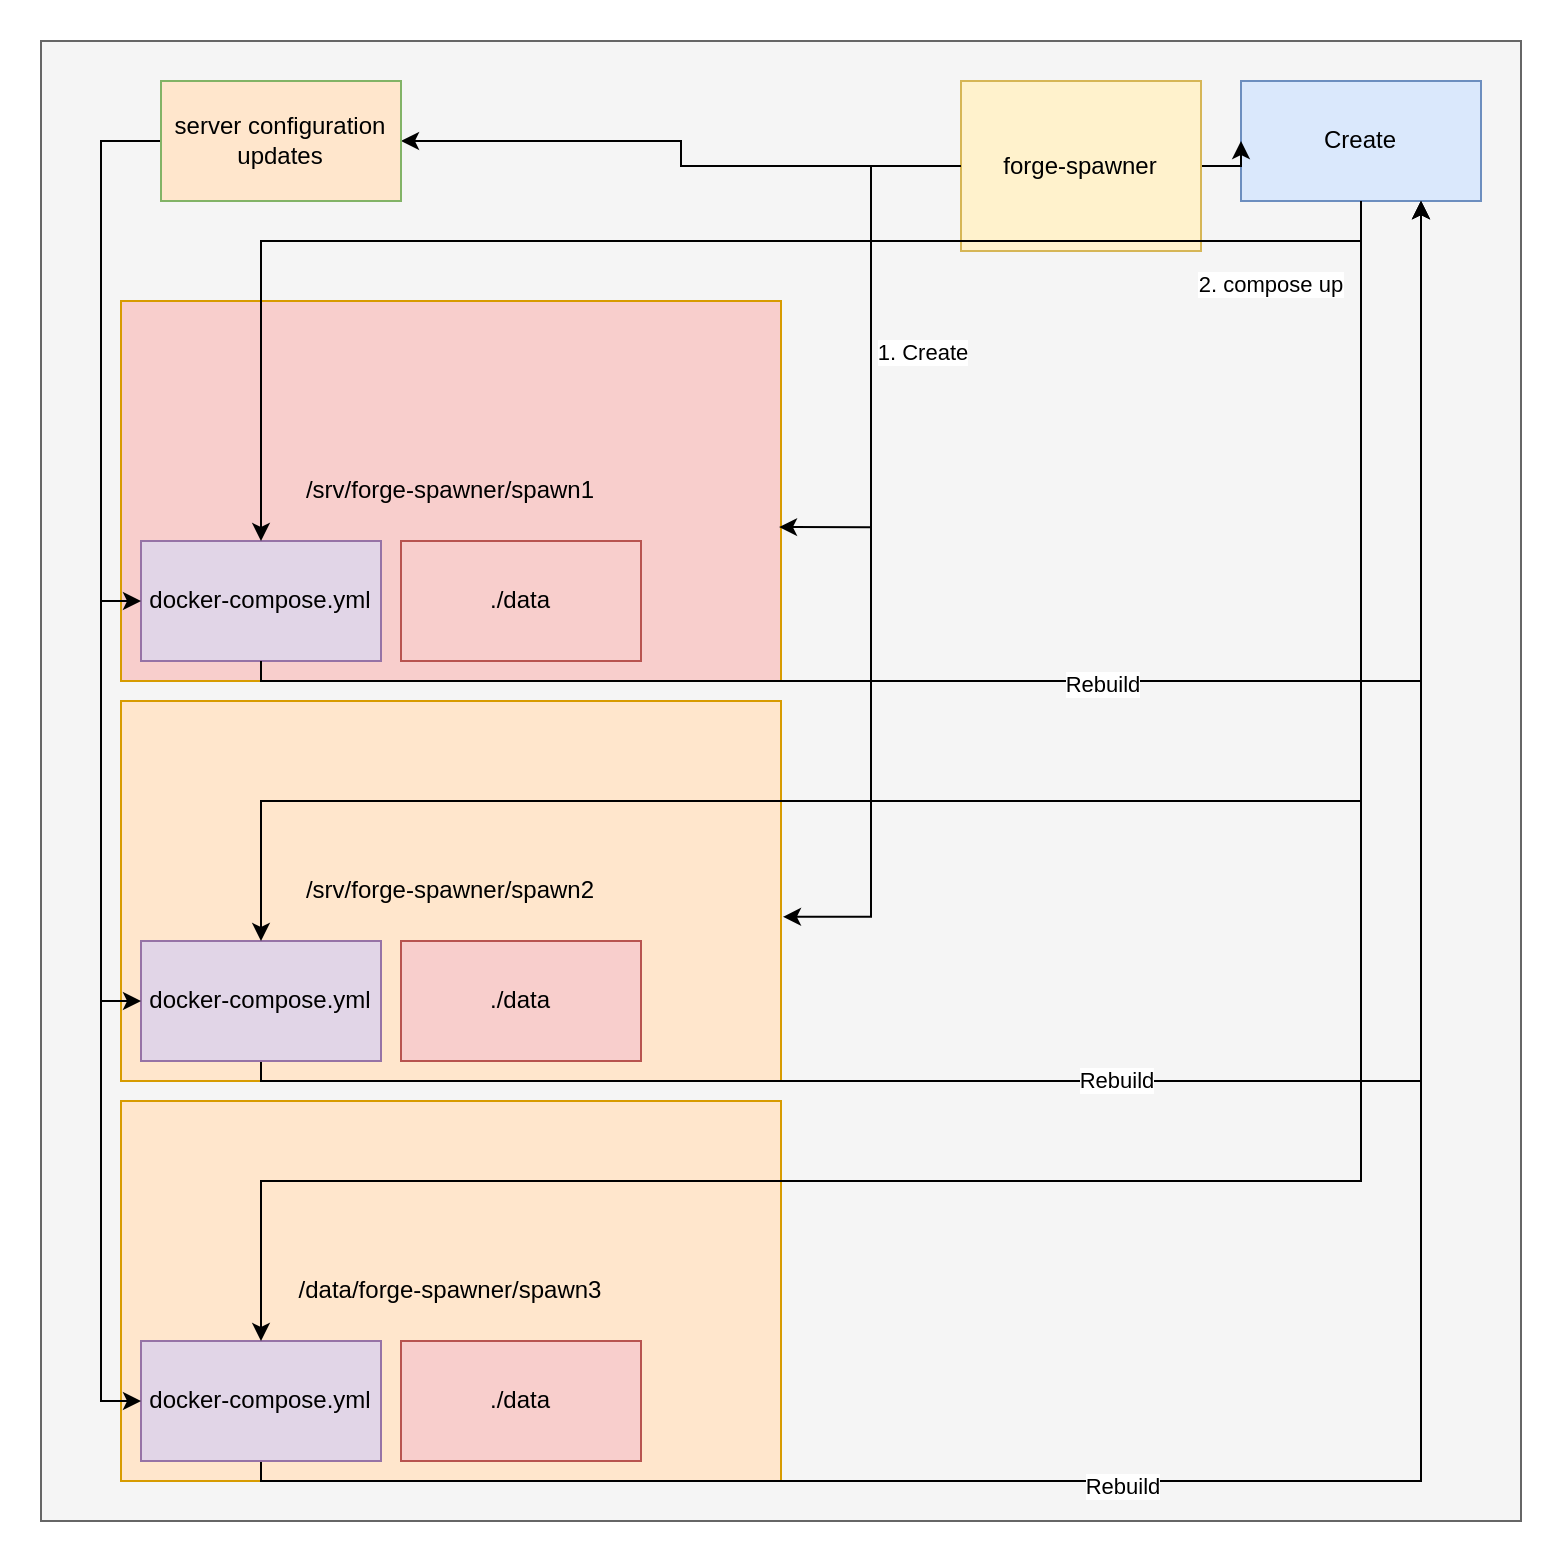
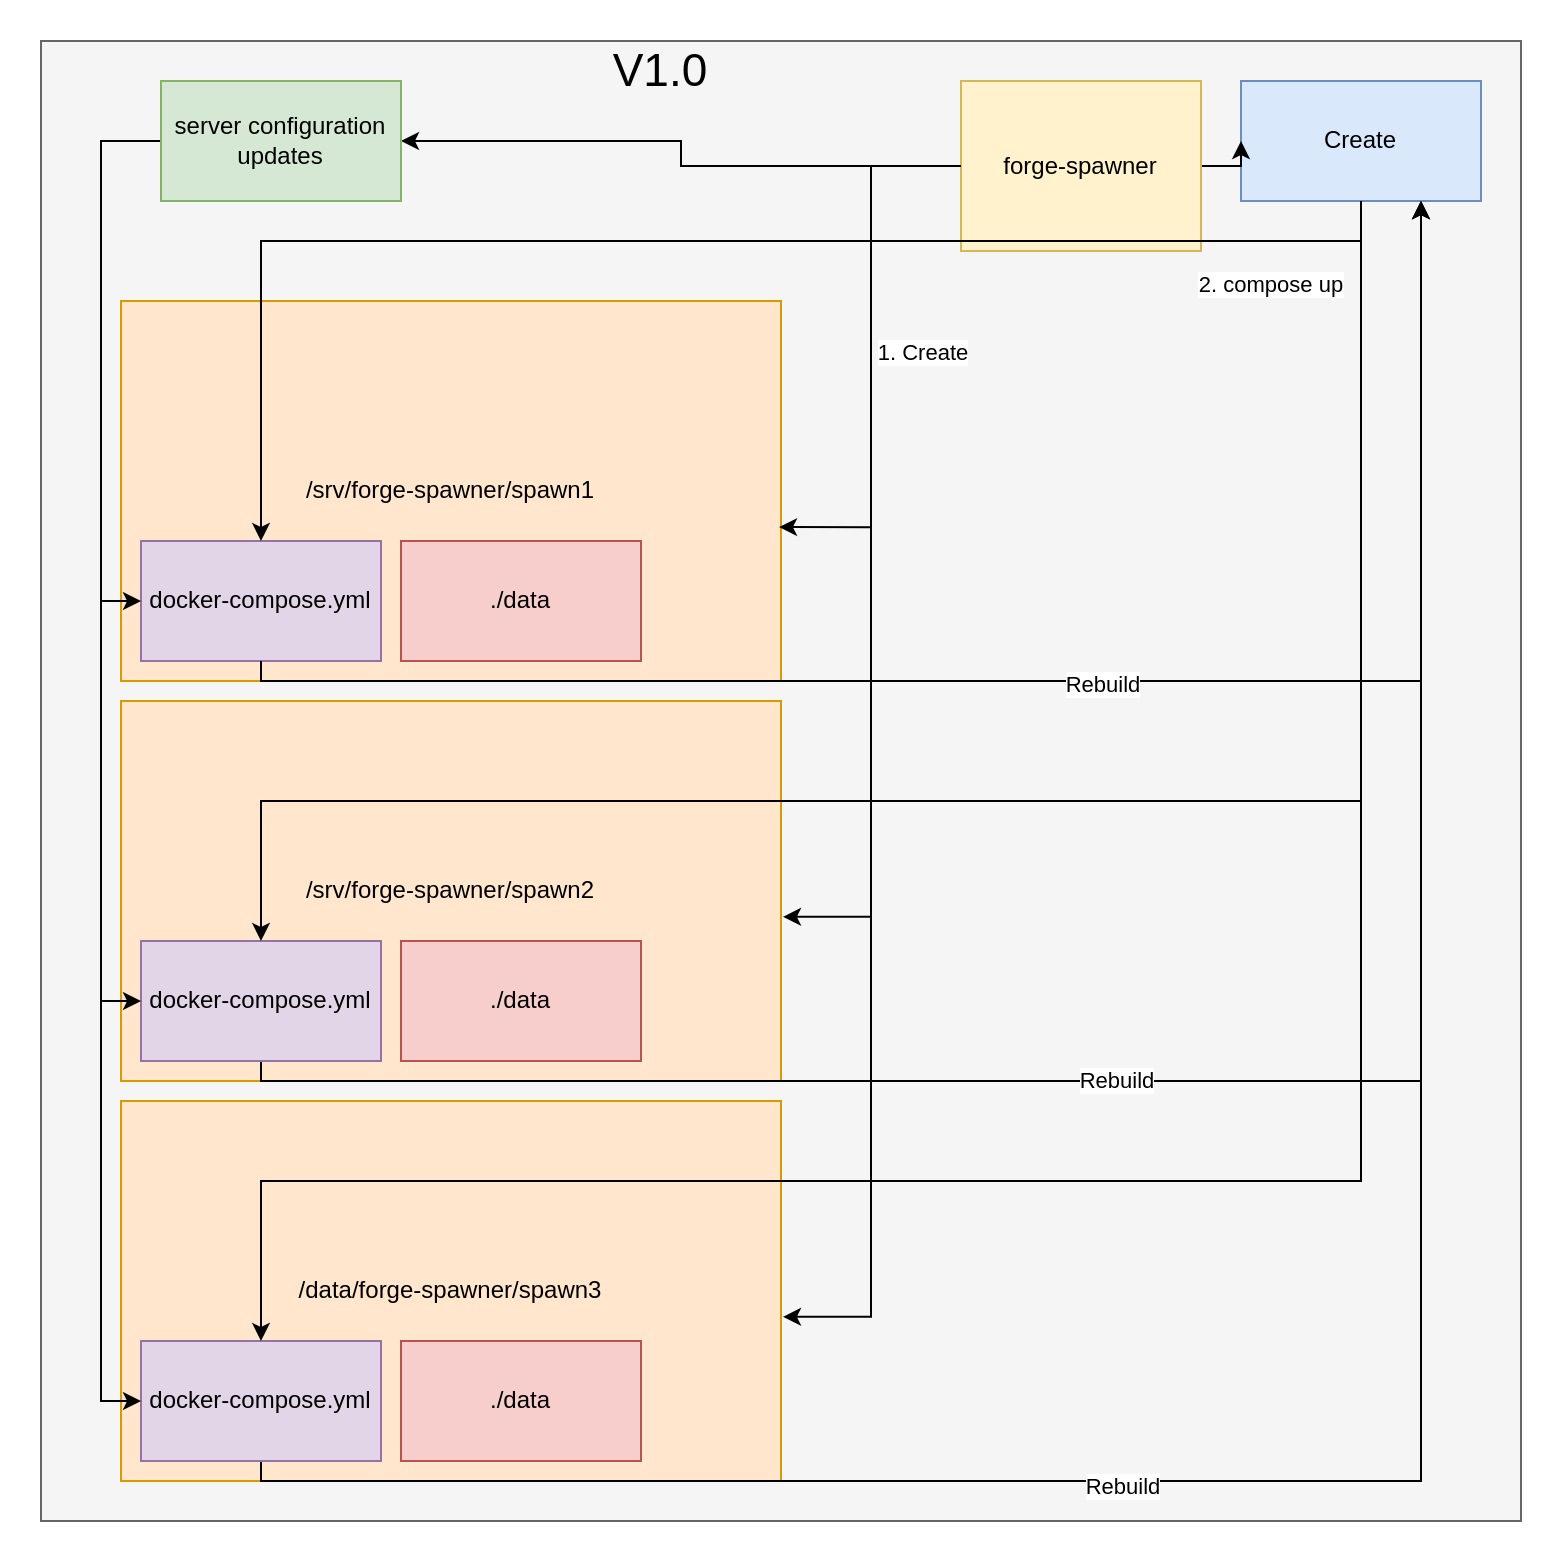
node "V1.0": added
node "server configuration updates": fillcolor #ffe6cc -> #d5e8d4
node "/srv/forge-spawner/spawn1": fillcolor #f8cecc -> #ffe6cc
edge "forge-spawner" -> "/data/forge-spawner/spawn3": added
